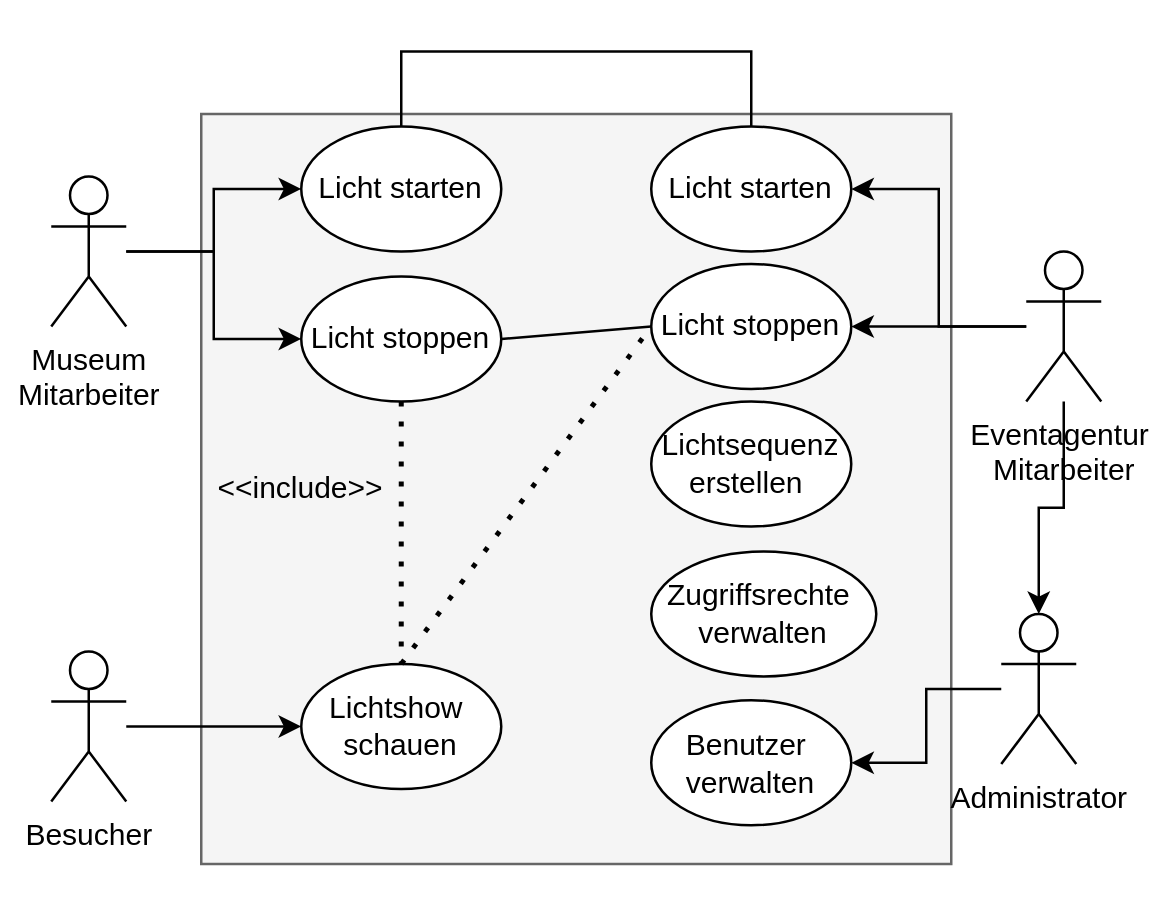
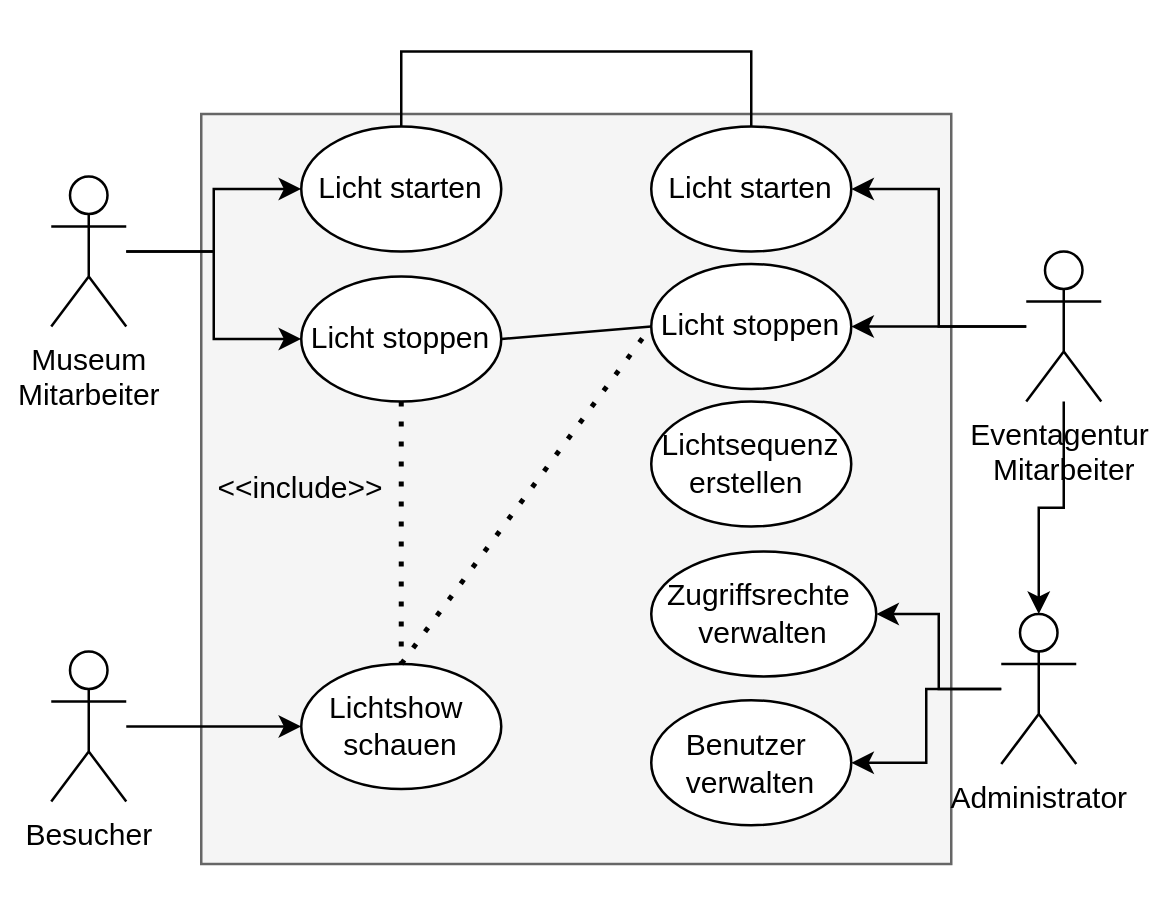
edge "Administrator" -> "Zugriffsrechte verwalten": added
